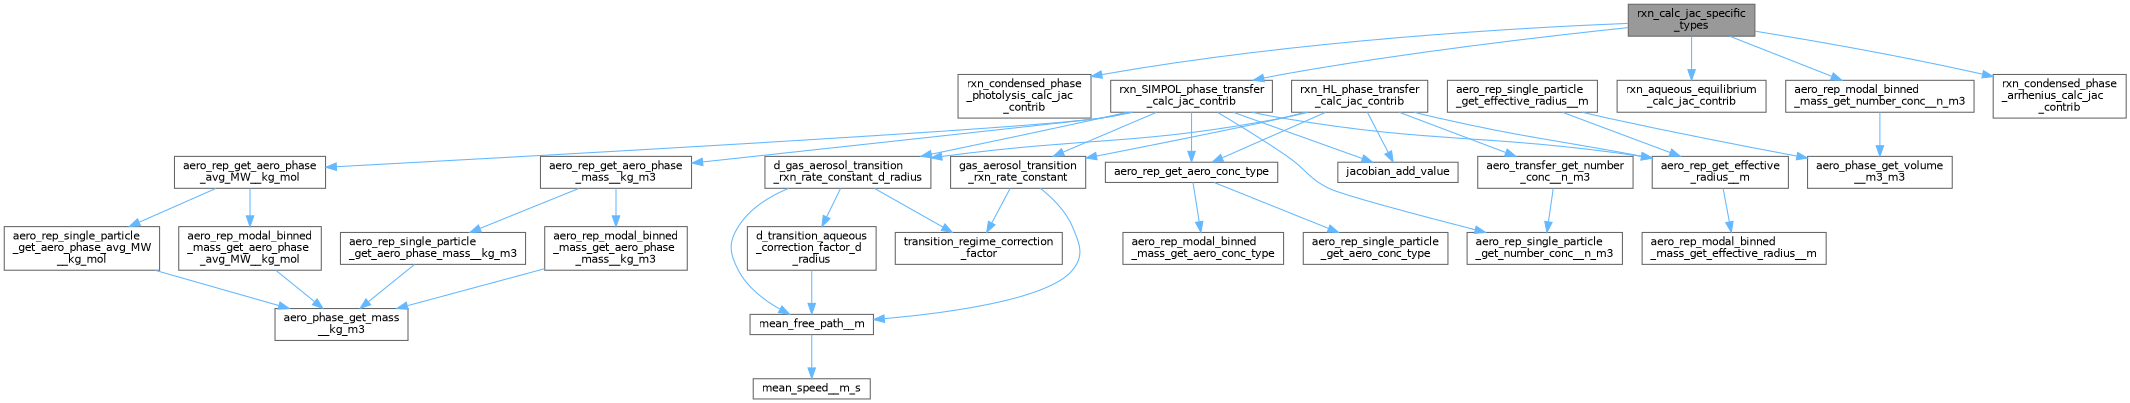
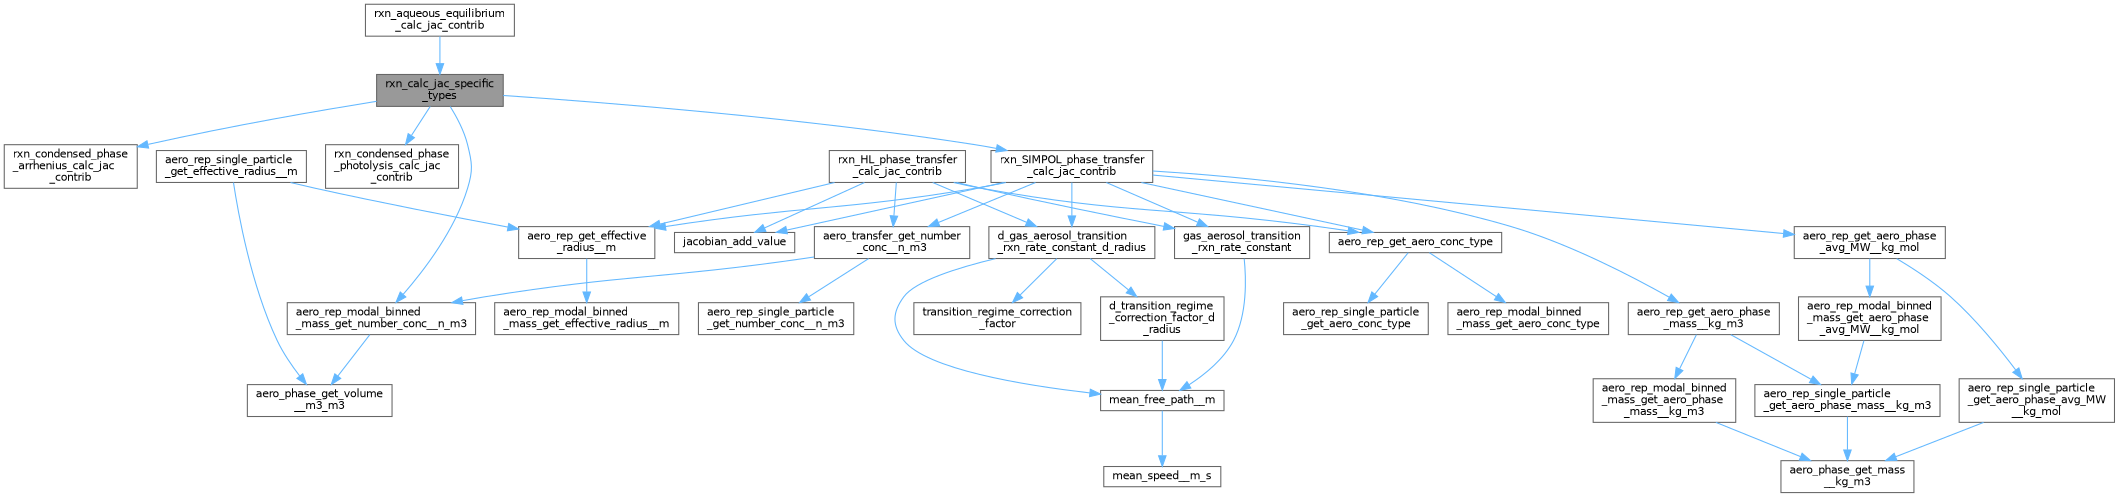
edge "rxn_calc_jac_specific _types" -> "rxn_aqueous_equilibrium _calc_jac_contrib": reversed
edge "rxn_SIMPOL_phase_transfer _calc_jac_contrib" -> "aero_rep_single_particle _get_number_conc__n_m3": now "rxn_SIMPOL_phase_transfer _calc_jac_contrib" -> "aero_transfer_get_number _conc__n_m3"
edge "gas_aerosol_transition _rxn_rate_constant" -> "transition_regime_correction _factor": removed
node "d_transition_aqueous _correction_factor_d _radius": label "d_transition_aqueous _correction_factor_d _radius" -> "d_transition_regime _correction_factor_d _radius"
edge "aero_transfer_get_number _conc__n_m3" -> "aero_rep_modal_binned _mass_get_number_conc__n_m3": added
edge "aero_rep_modal_binned _mass_get_aero_phase _avg_MW__kg_mol" -> "aero_phase_get_mass __kg_m3": now "aero_rep_modal_binned _mass_get_aero_phase _avg_MW__kg_mol" -> "aero_rep_single_particle _get_aero_phase_mass__kg_m3"
